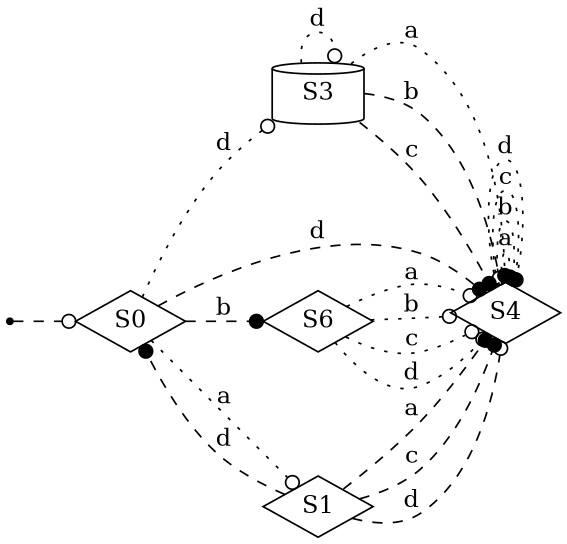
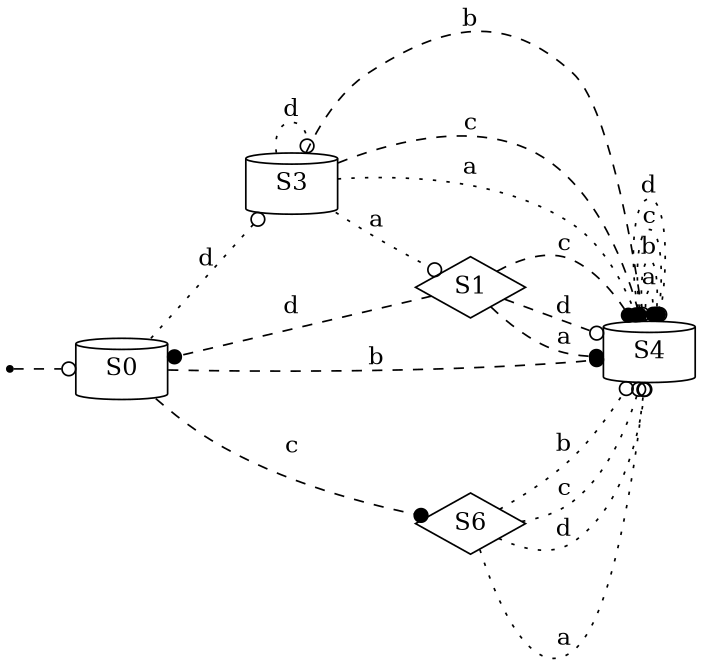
edge "S0" -> "S4": label "d" -> "b"
edge "S0" -> "S6": label "b" -> "c"
node "S4": shape diamond -> cylinder
node "S0": shape diamond -> cylinder
edge "S0" -> "S1": now "S3" -> "S1"
